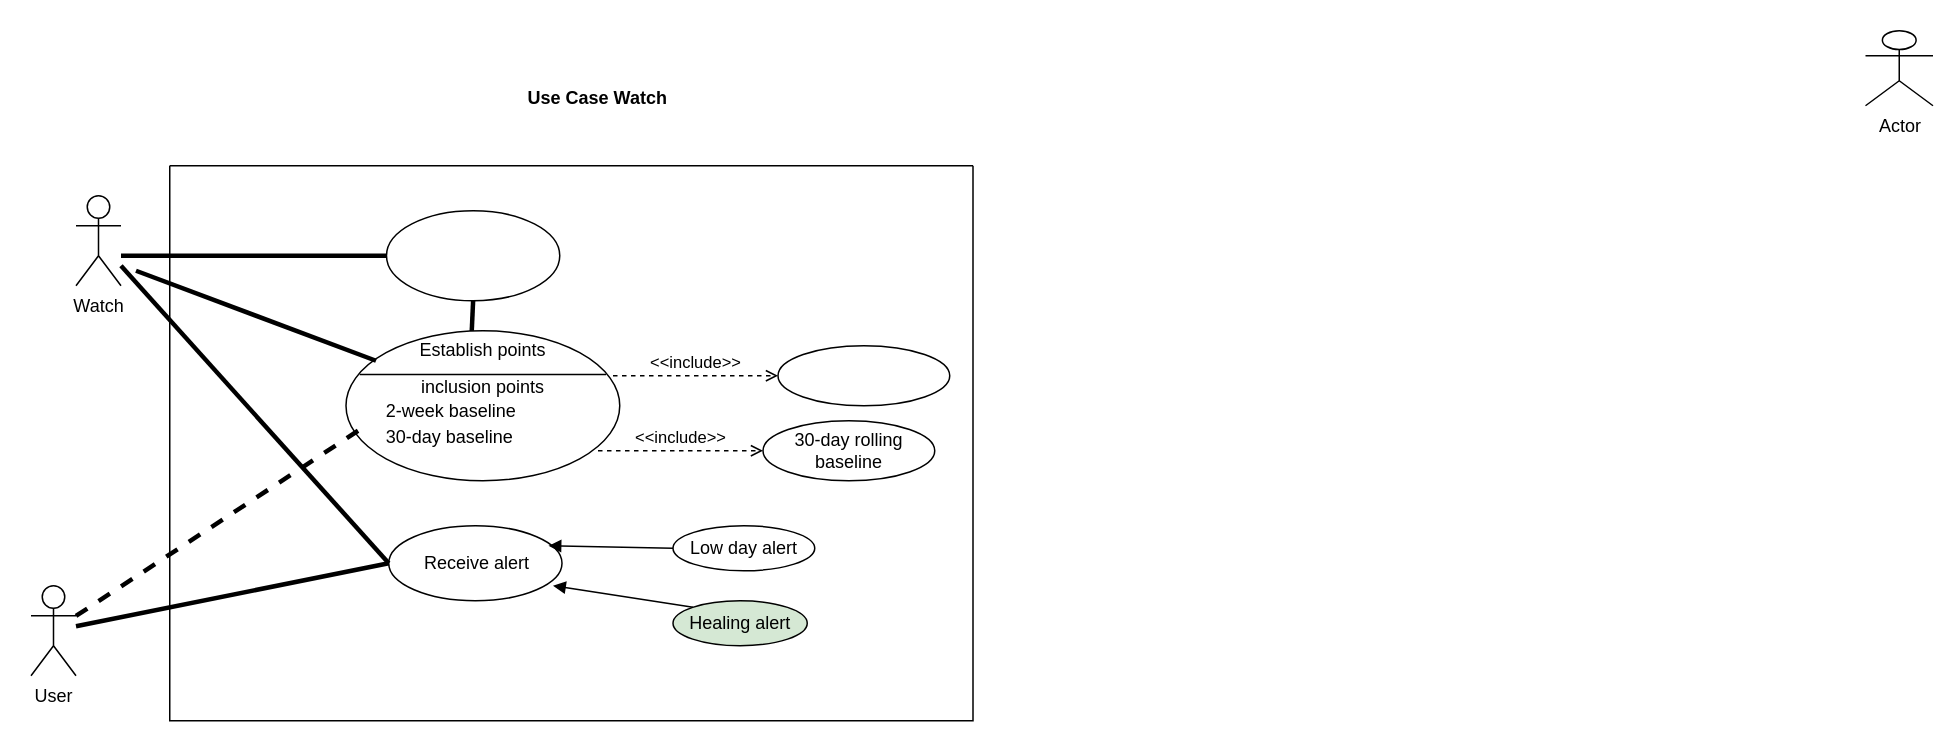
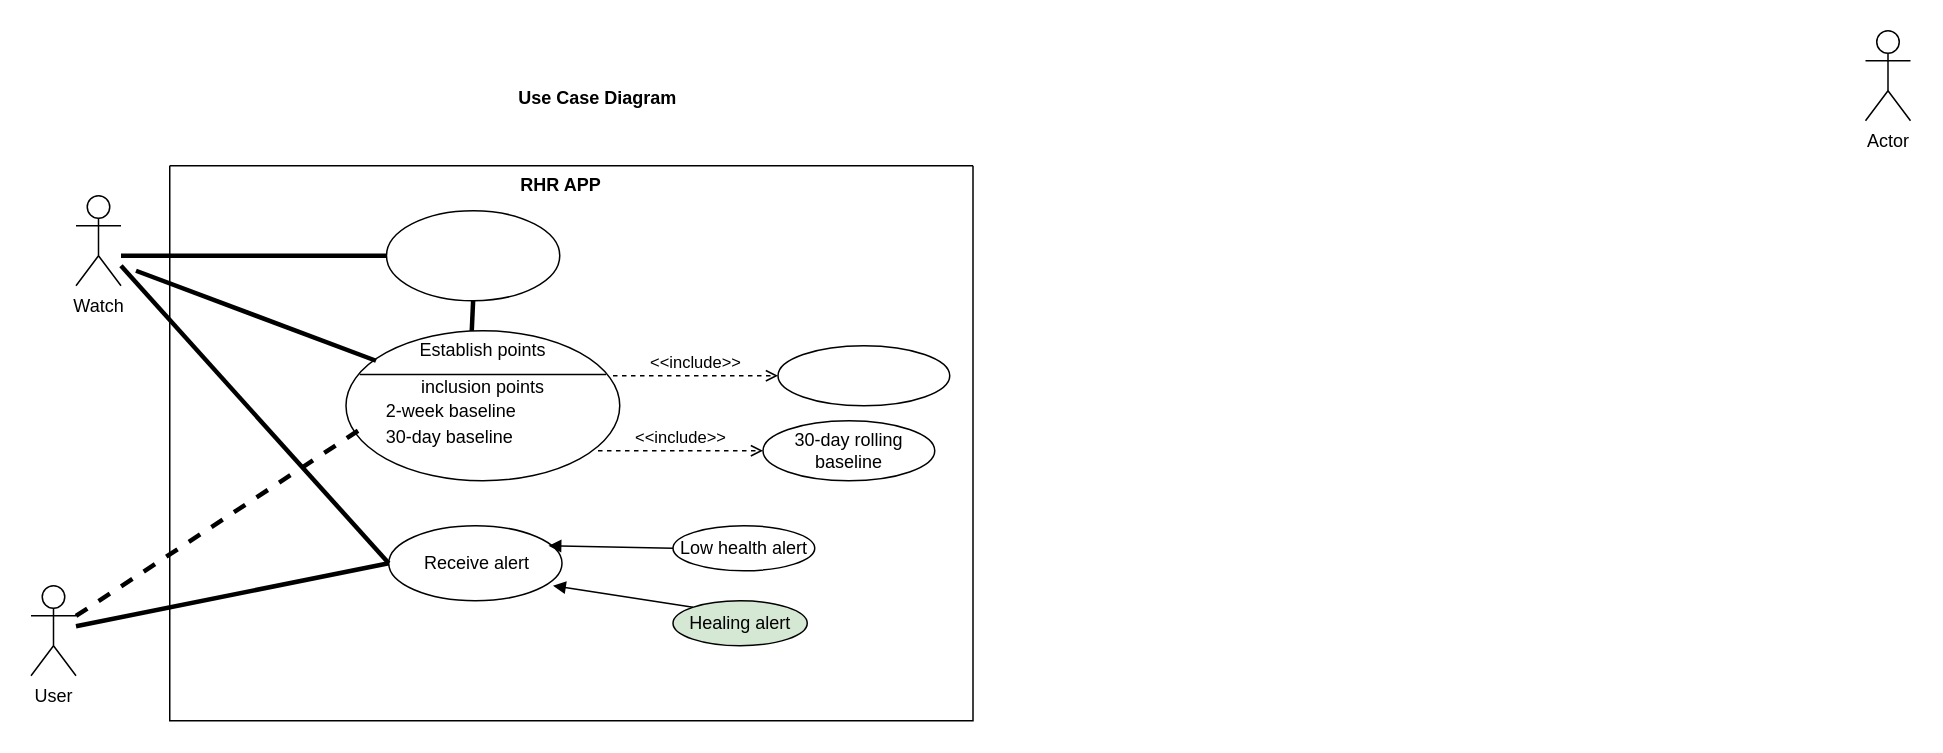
node "Actor": size 68x75 -> 45x90
node "Use Case Watch": label "Use Case Watch" -> "Use Case Diagram"
node "RHR APP": added
node "Low day alert": label "Low day alert" -> "Low health alert"
